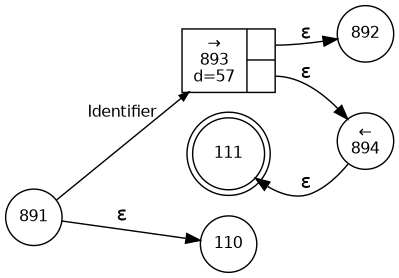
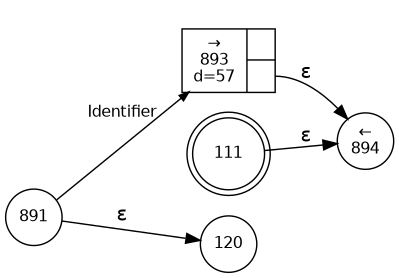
node "892": removed
edge "← 894" -> "111": reversed
node "110": label "110" -> "120"
